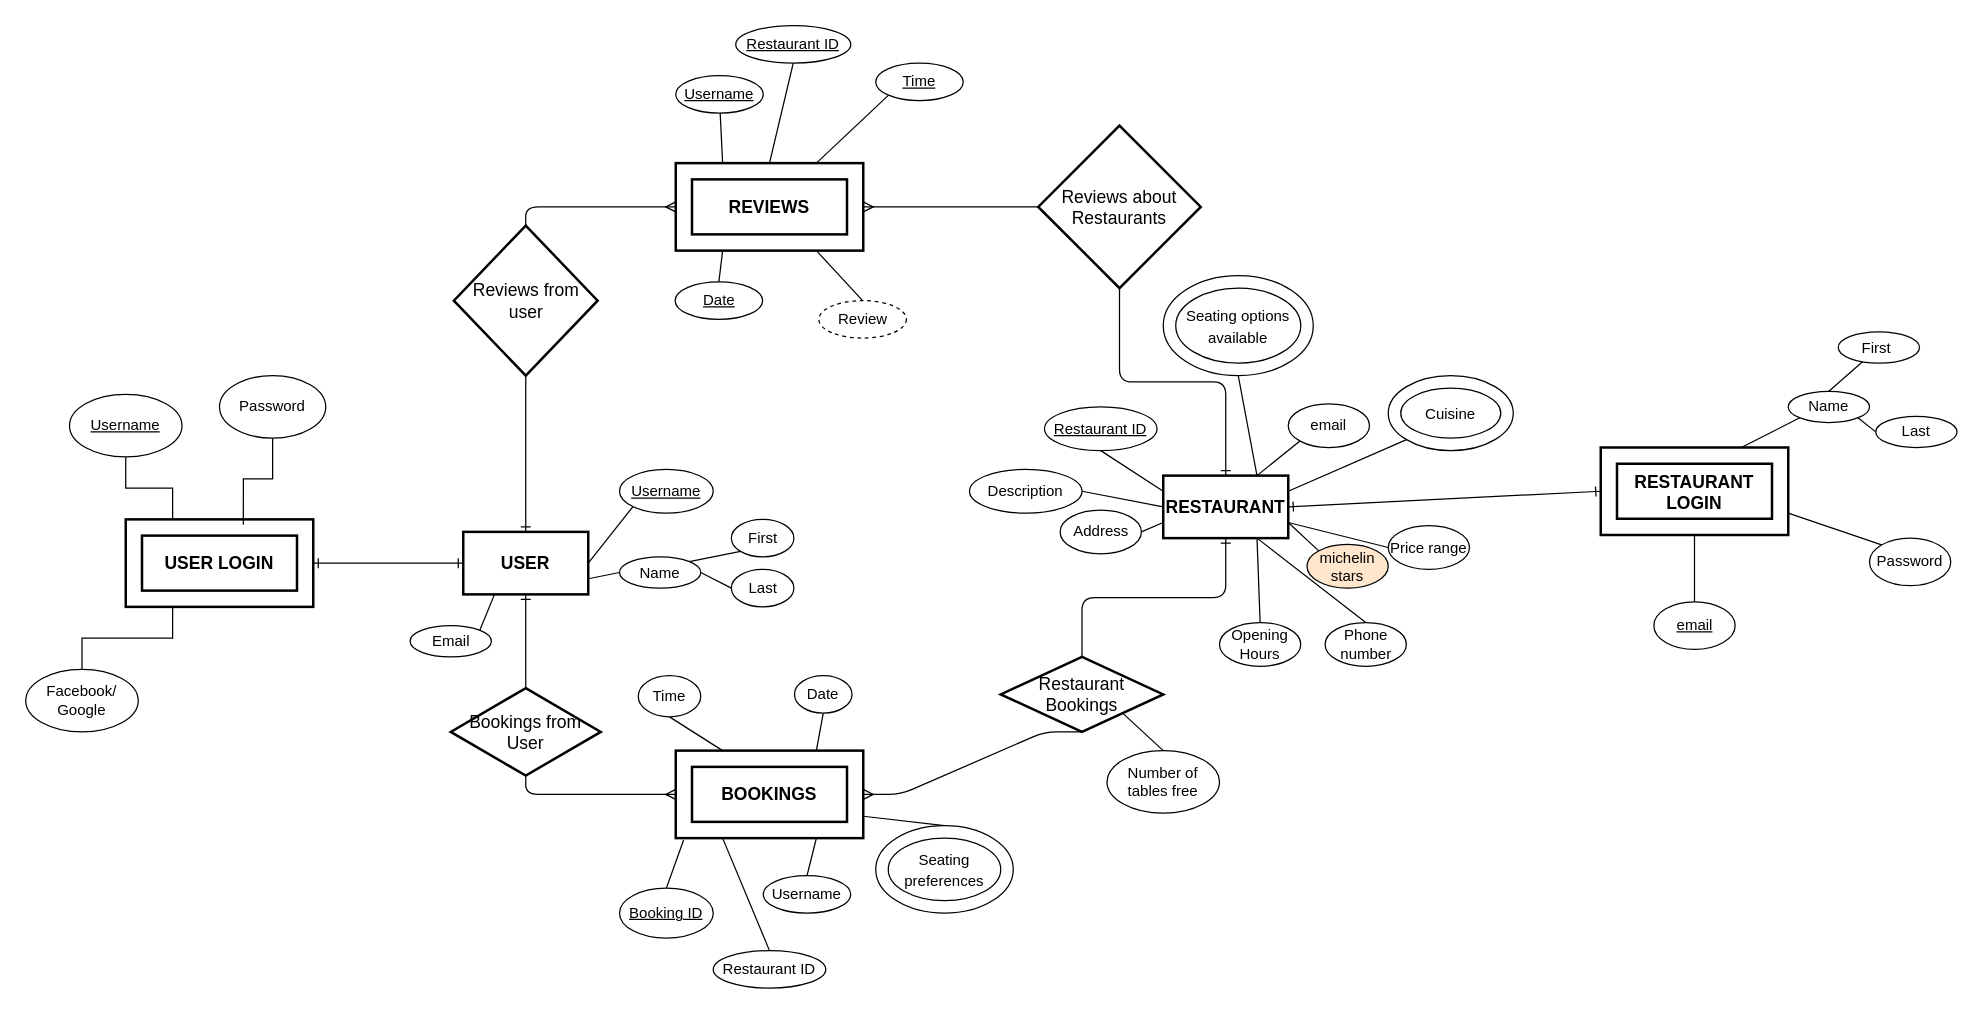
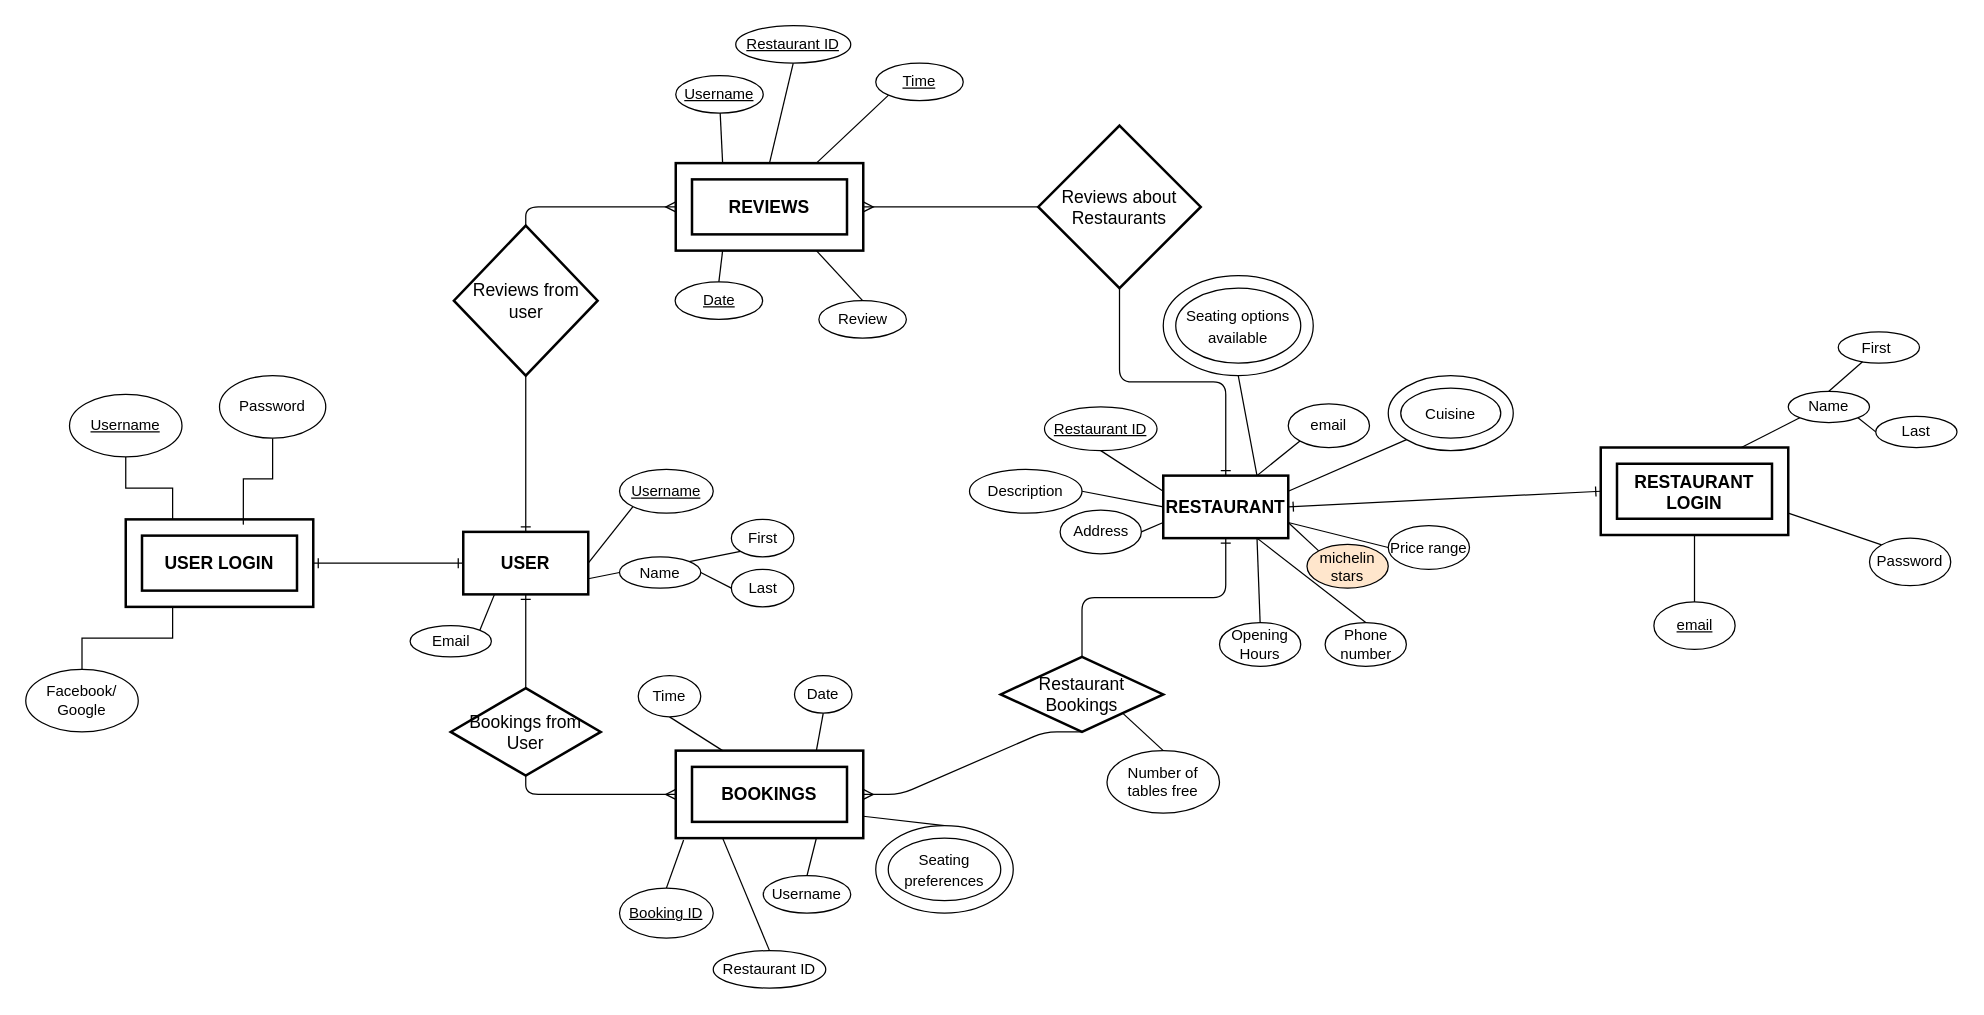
node "Review": style dashed -> solid
